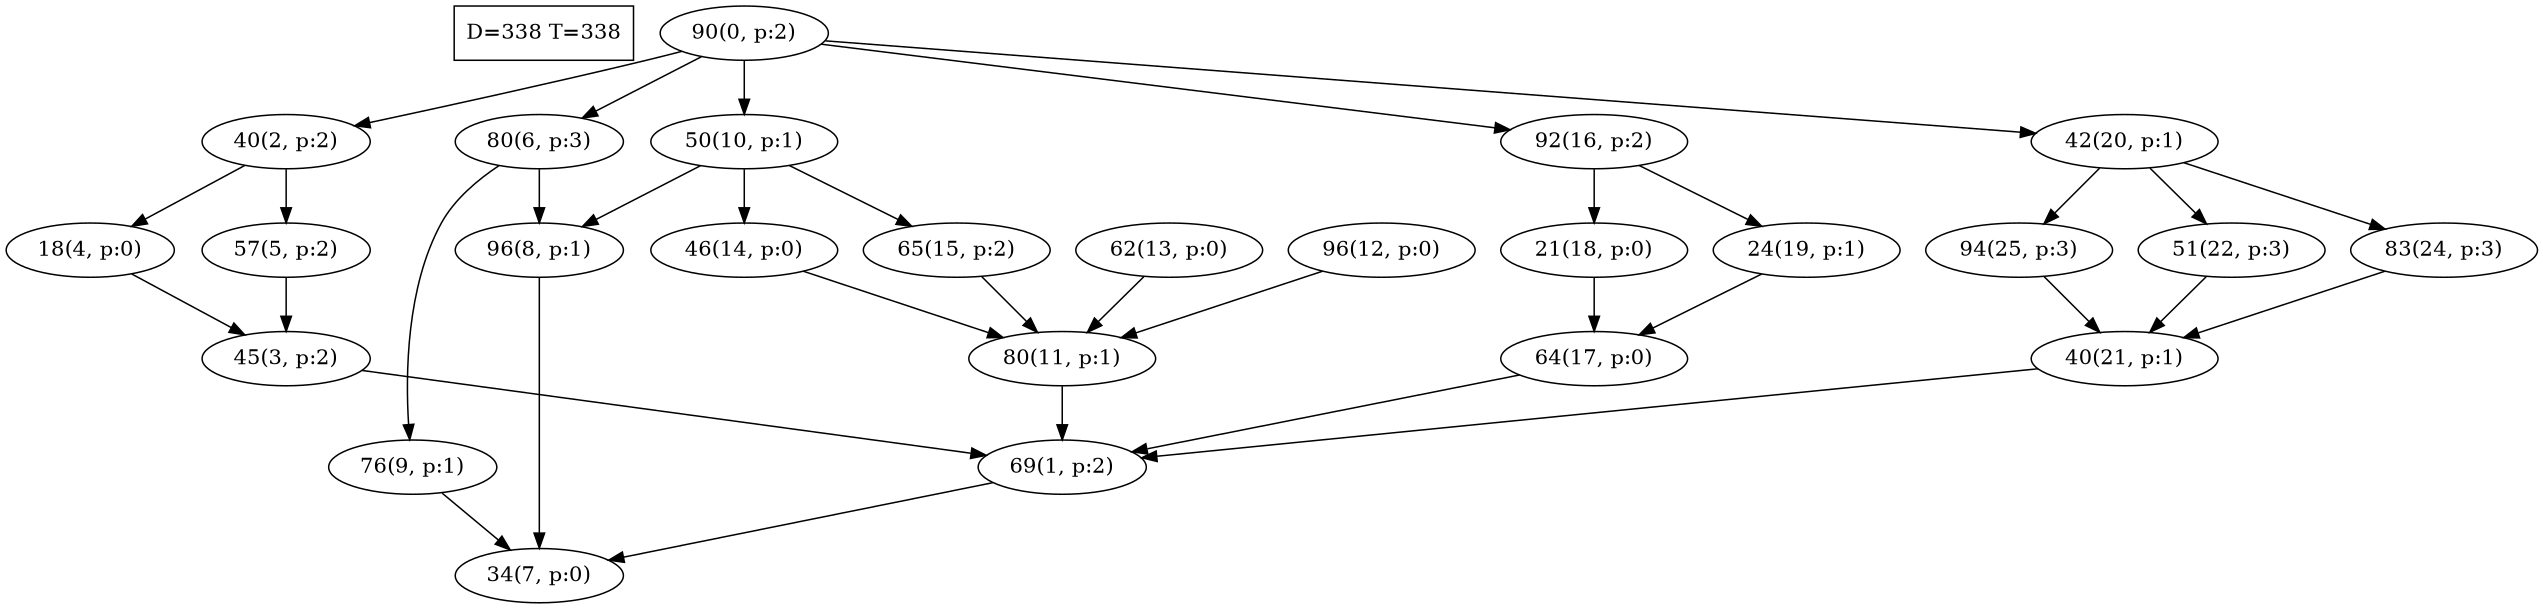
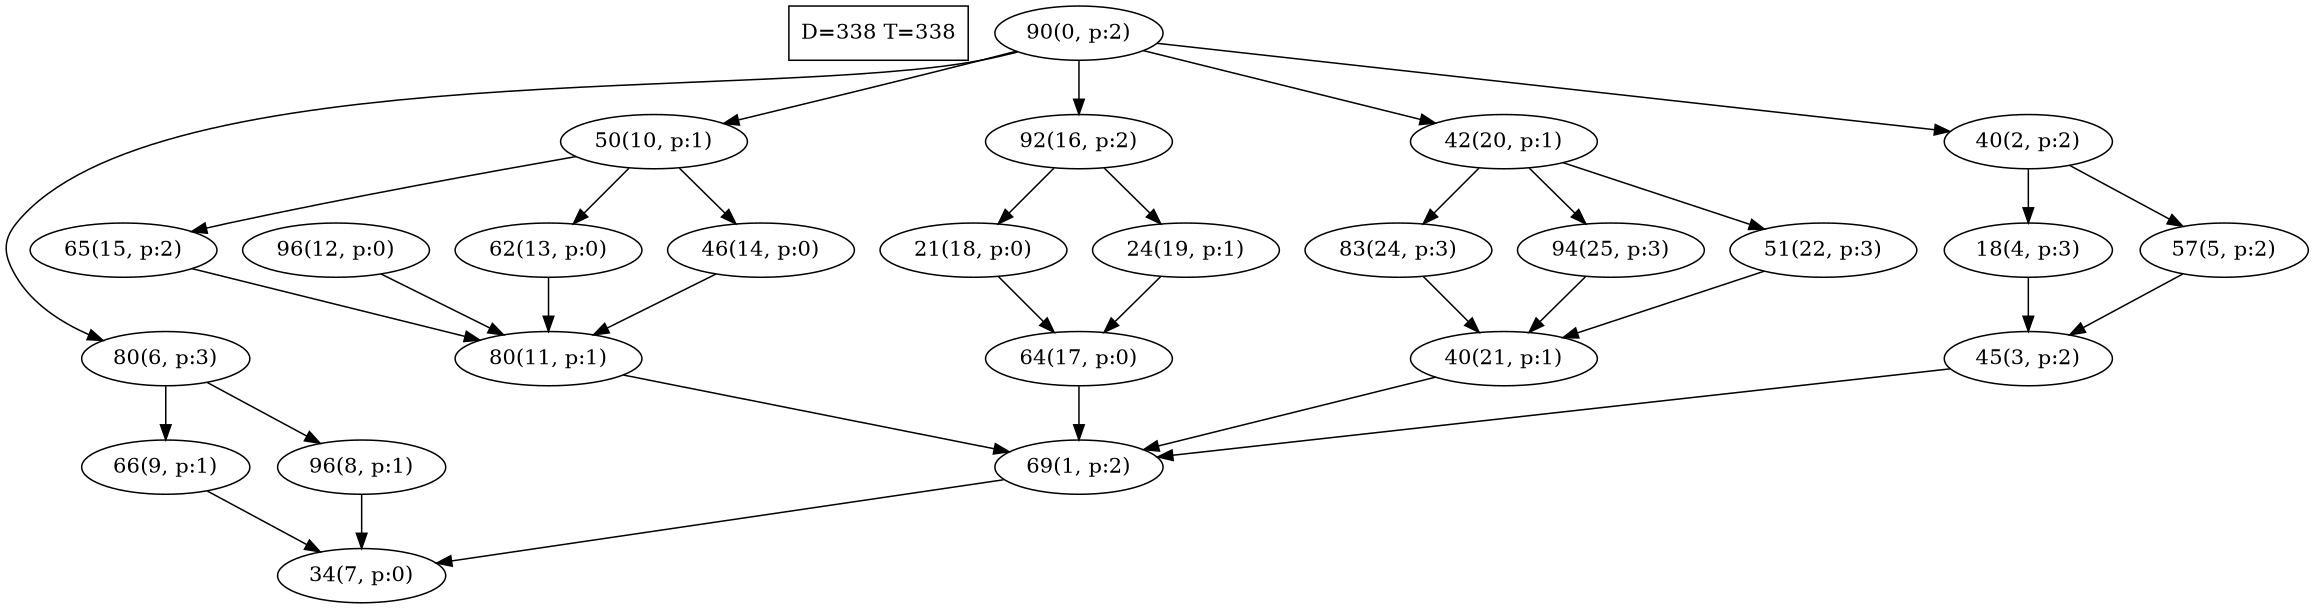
edge "50(10, p:1)" -> "96(8, p:1)": now "50(10, p:1)" -> "62(13, p:0)"
node "18(4, p:0)": label "18(4, p:0)" -> "18(4, p:3)"
node "76(9, p:1)": label "76(9, p:1)" -> "66(9, p:1)"
